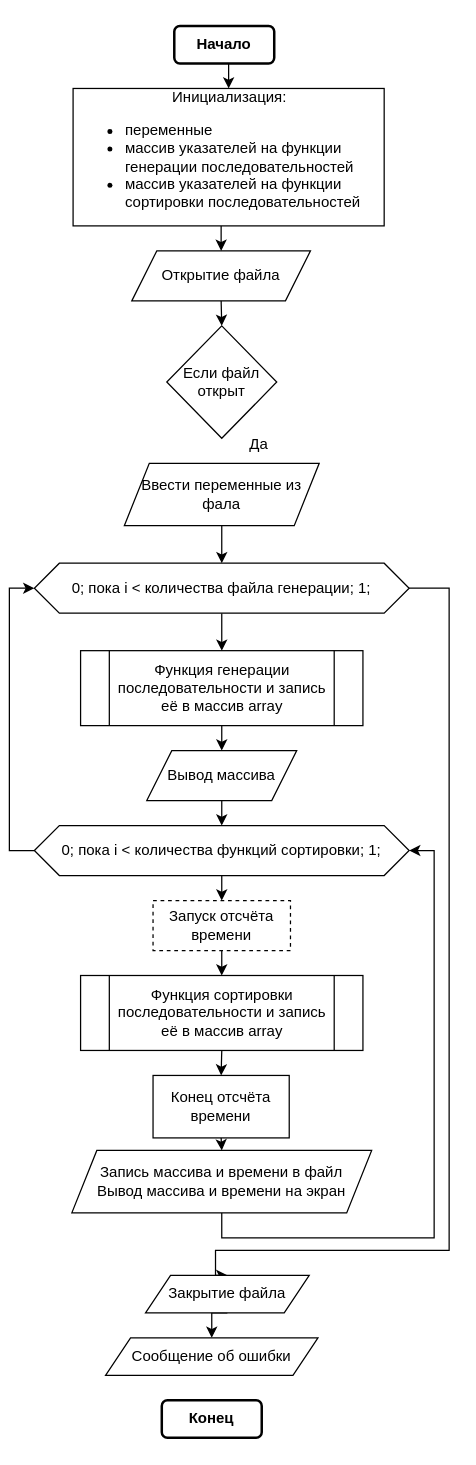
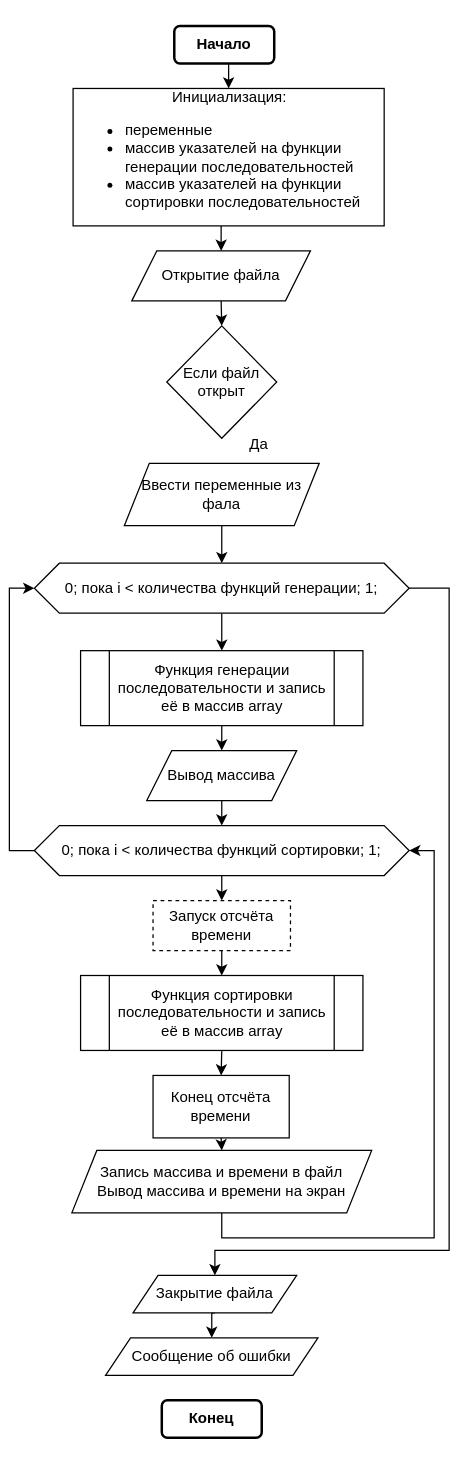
node "0; пока i < количества файла генерации; 1;": label "0; пока i < количества файла генерации; 1;" -> "0; пока i < количества функций генерации; 1;"
node "Закрытие файла": moved (228, 1294) -> (215, 1294)
